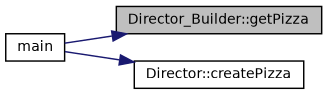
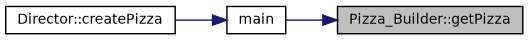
node "Director_Builder::getPizza": label "Director_Builder::getPizza" -> "Pizza_Builder::getPizza"
edge "main" -> "Director::createPizza": reversed
